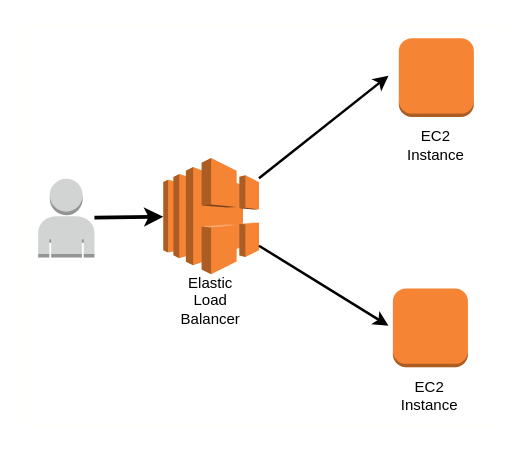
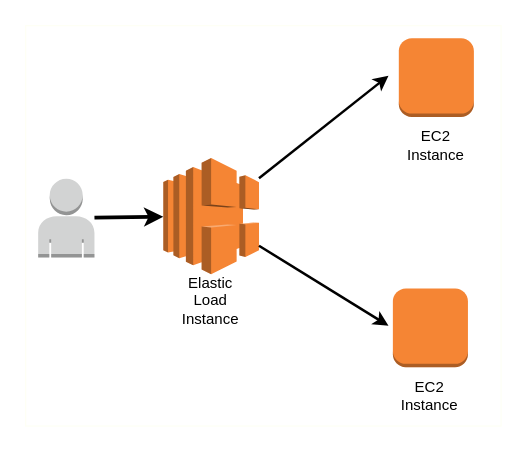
node "Elastic Load Balancer": label "Elastic Load Balancer" -> "Elastic Load Instance"
